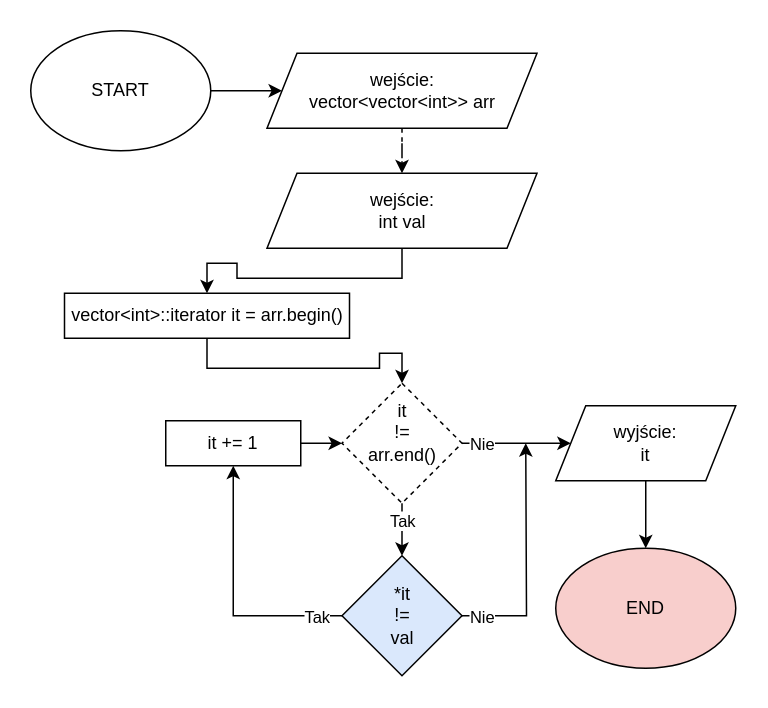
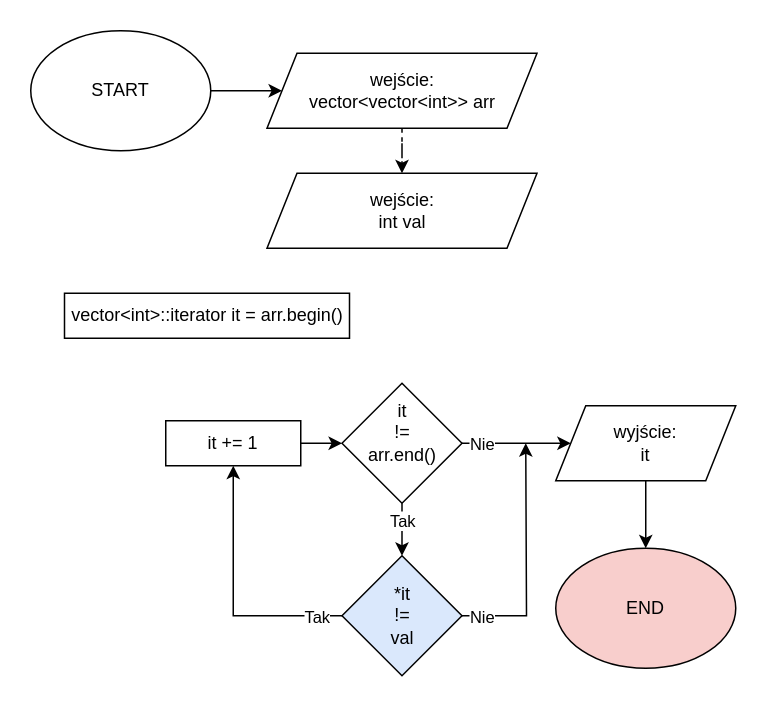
edge "wejście: int val" -> "vector<int>::iterator it = arr.begin()": removed
edge "vector<int>::iterator it = arr.begin()" -> "it != arr.end()": removed
node "it != arr.end()": style dashed -> solid
